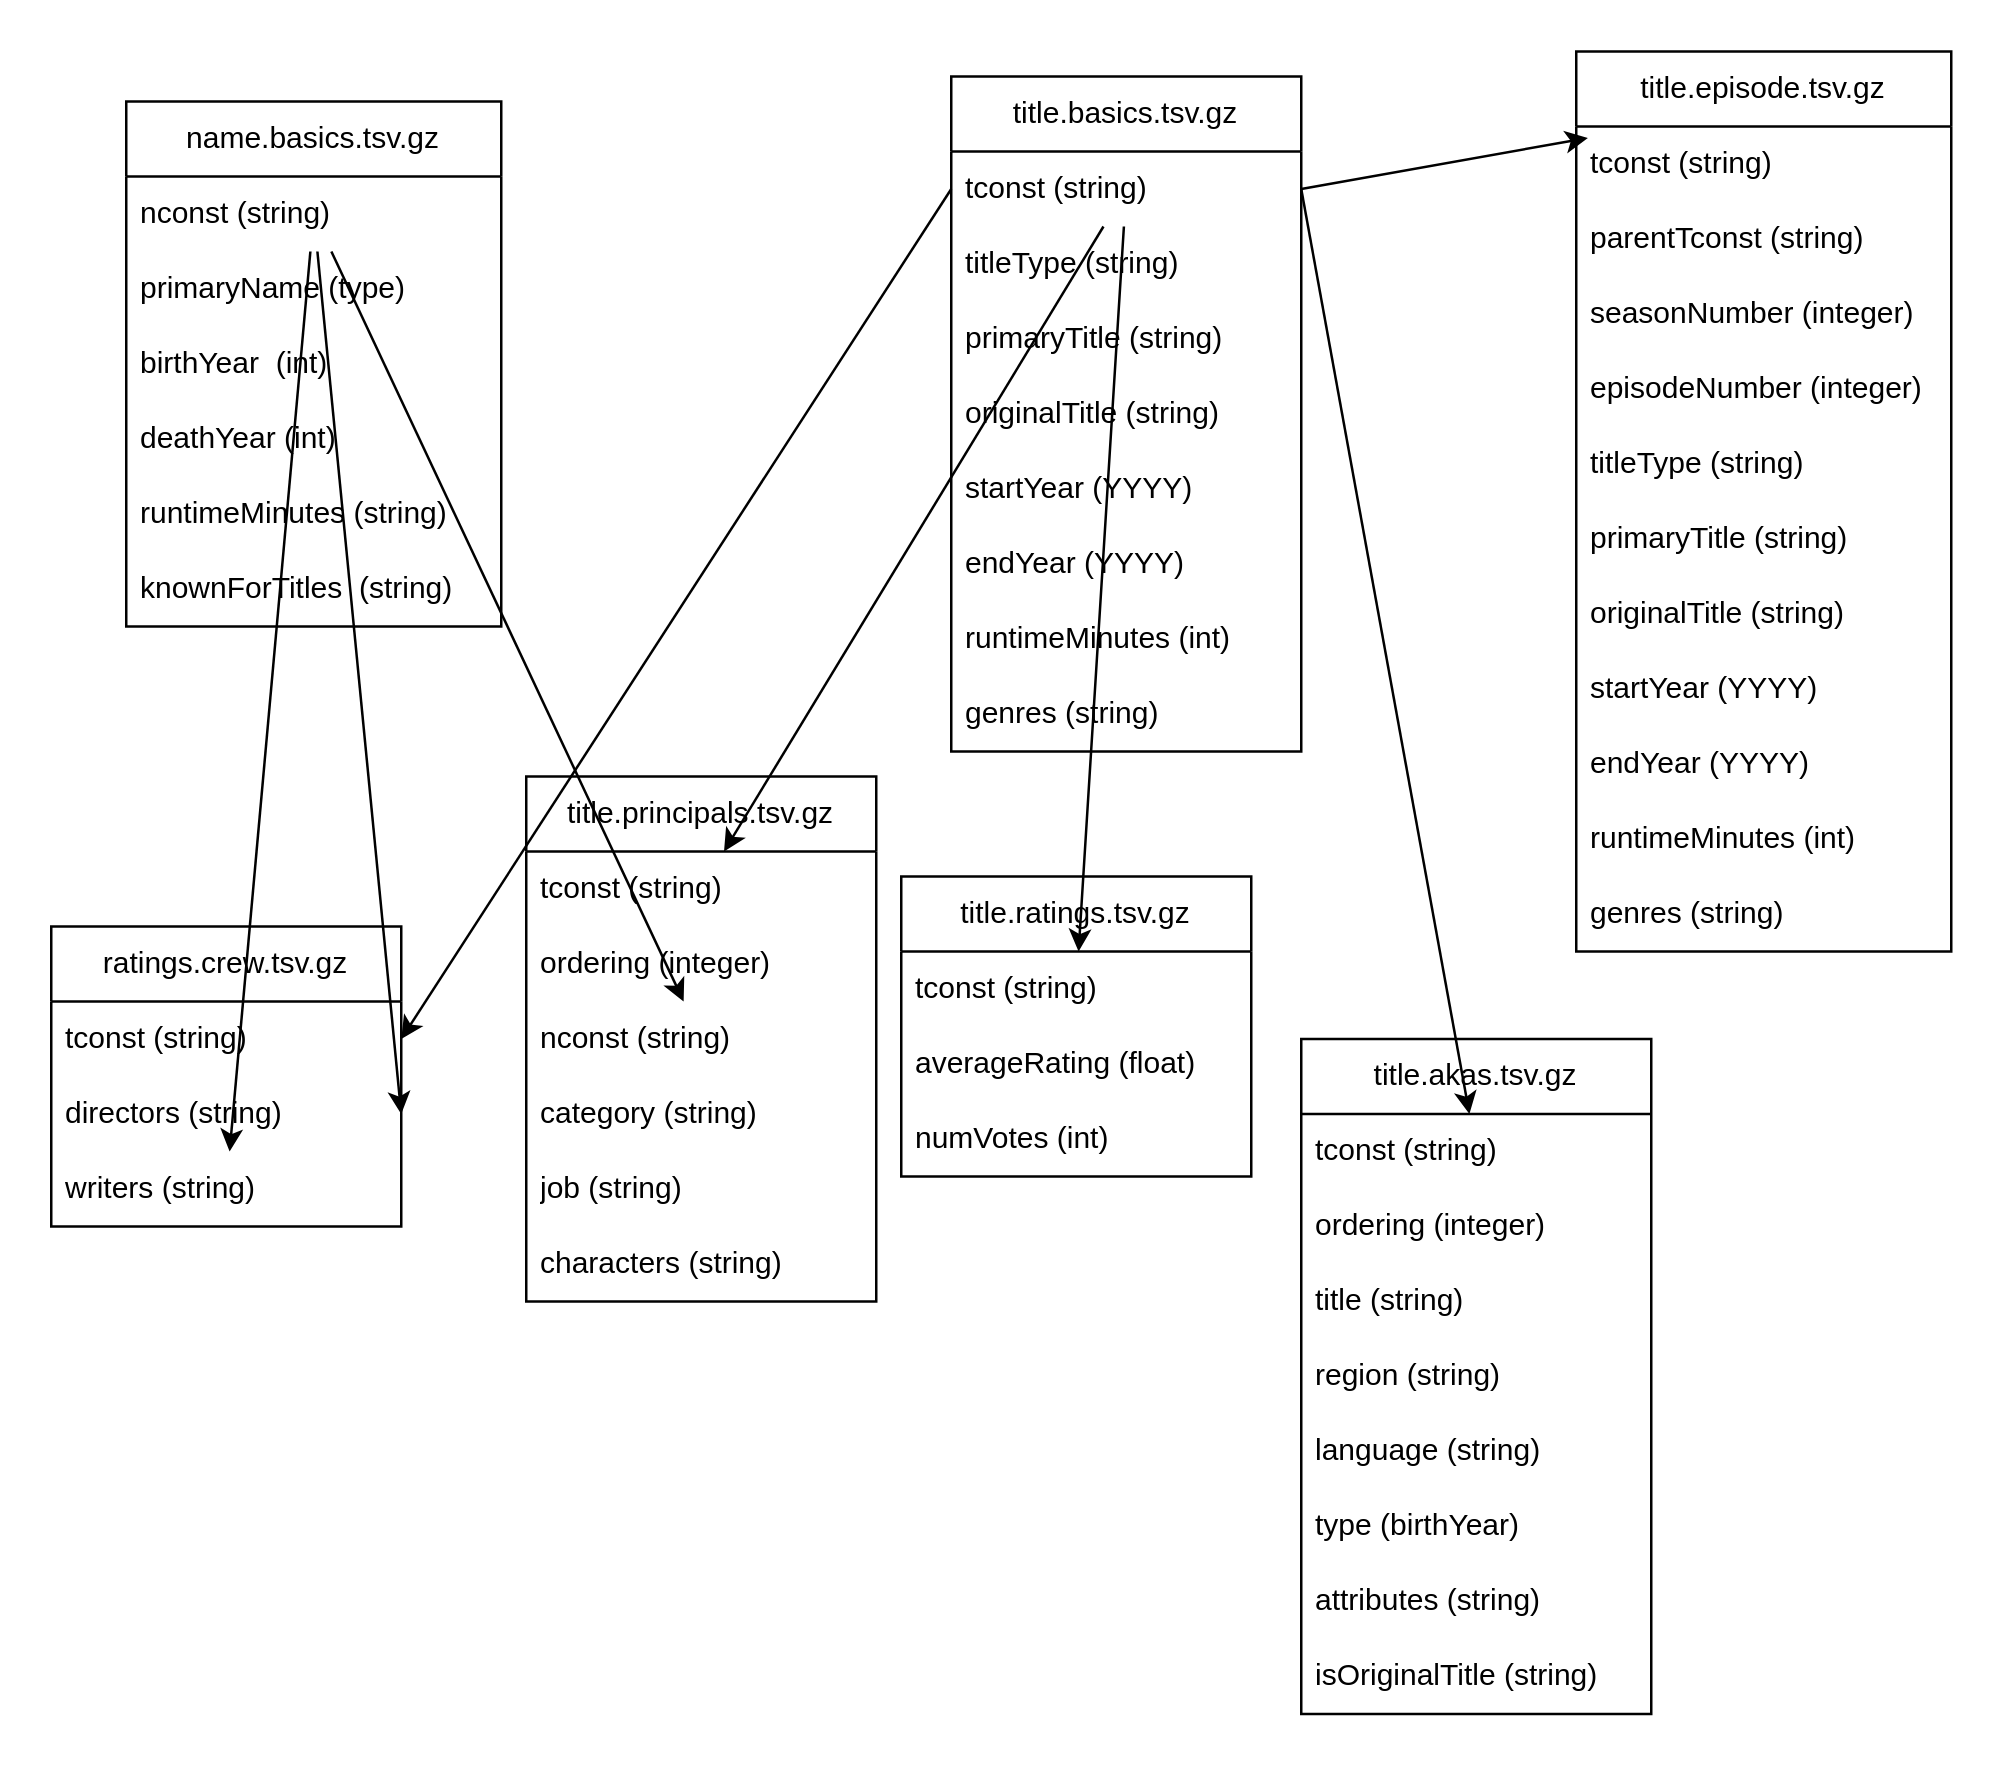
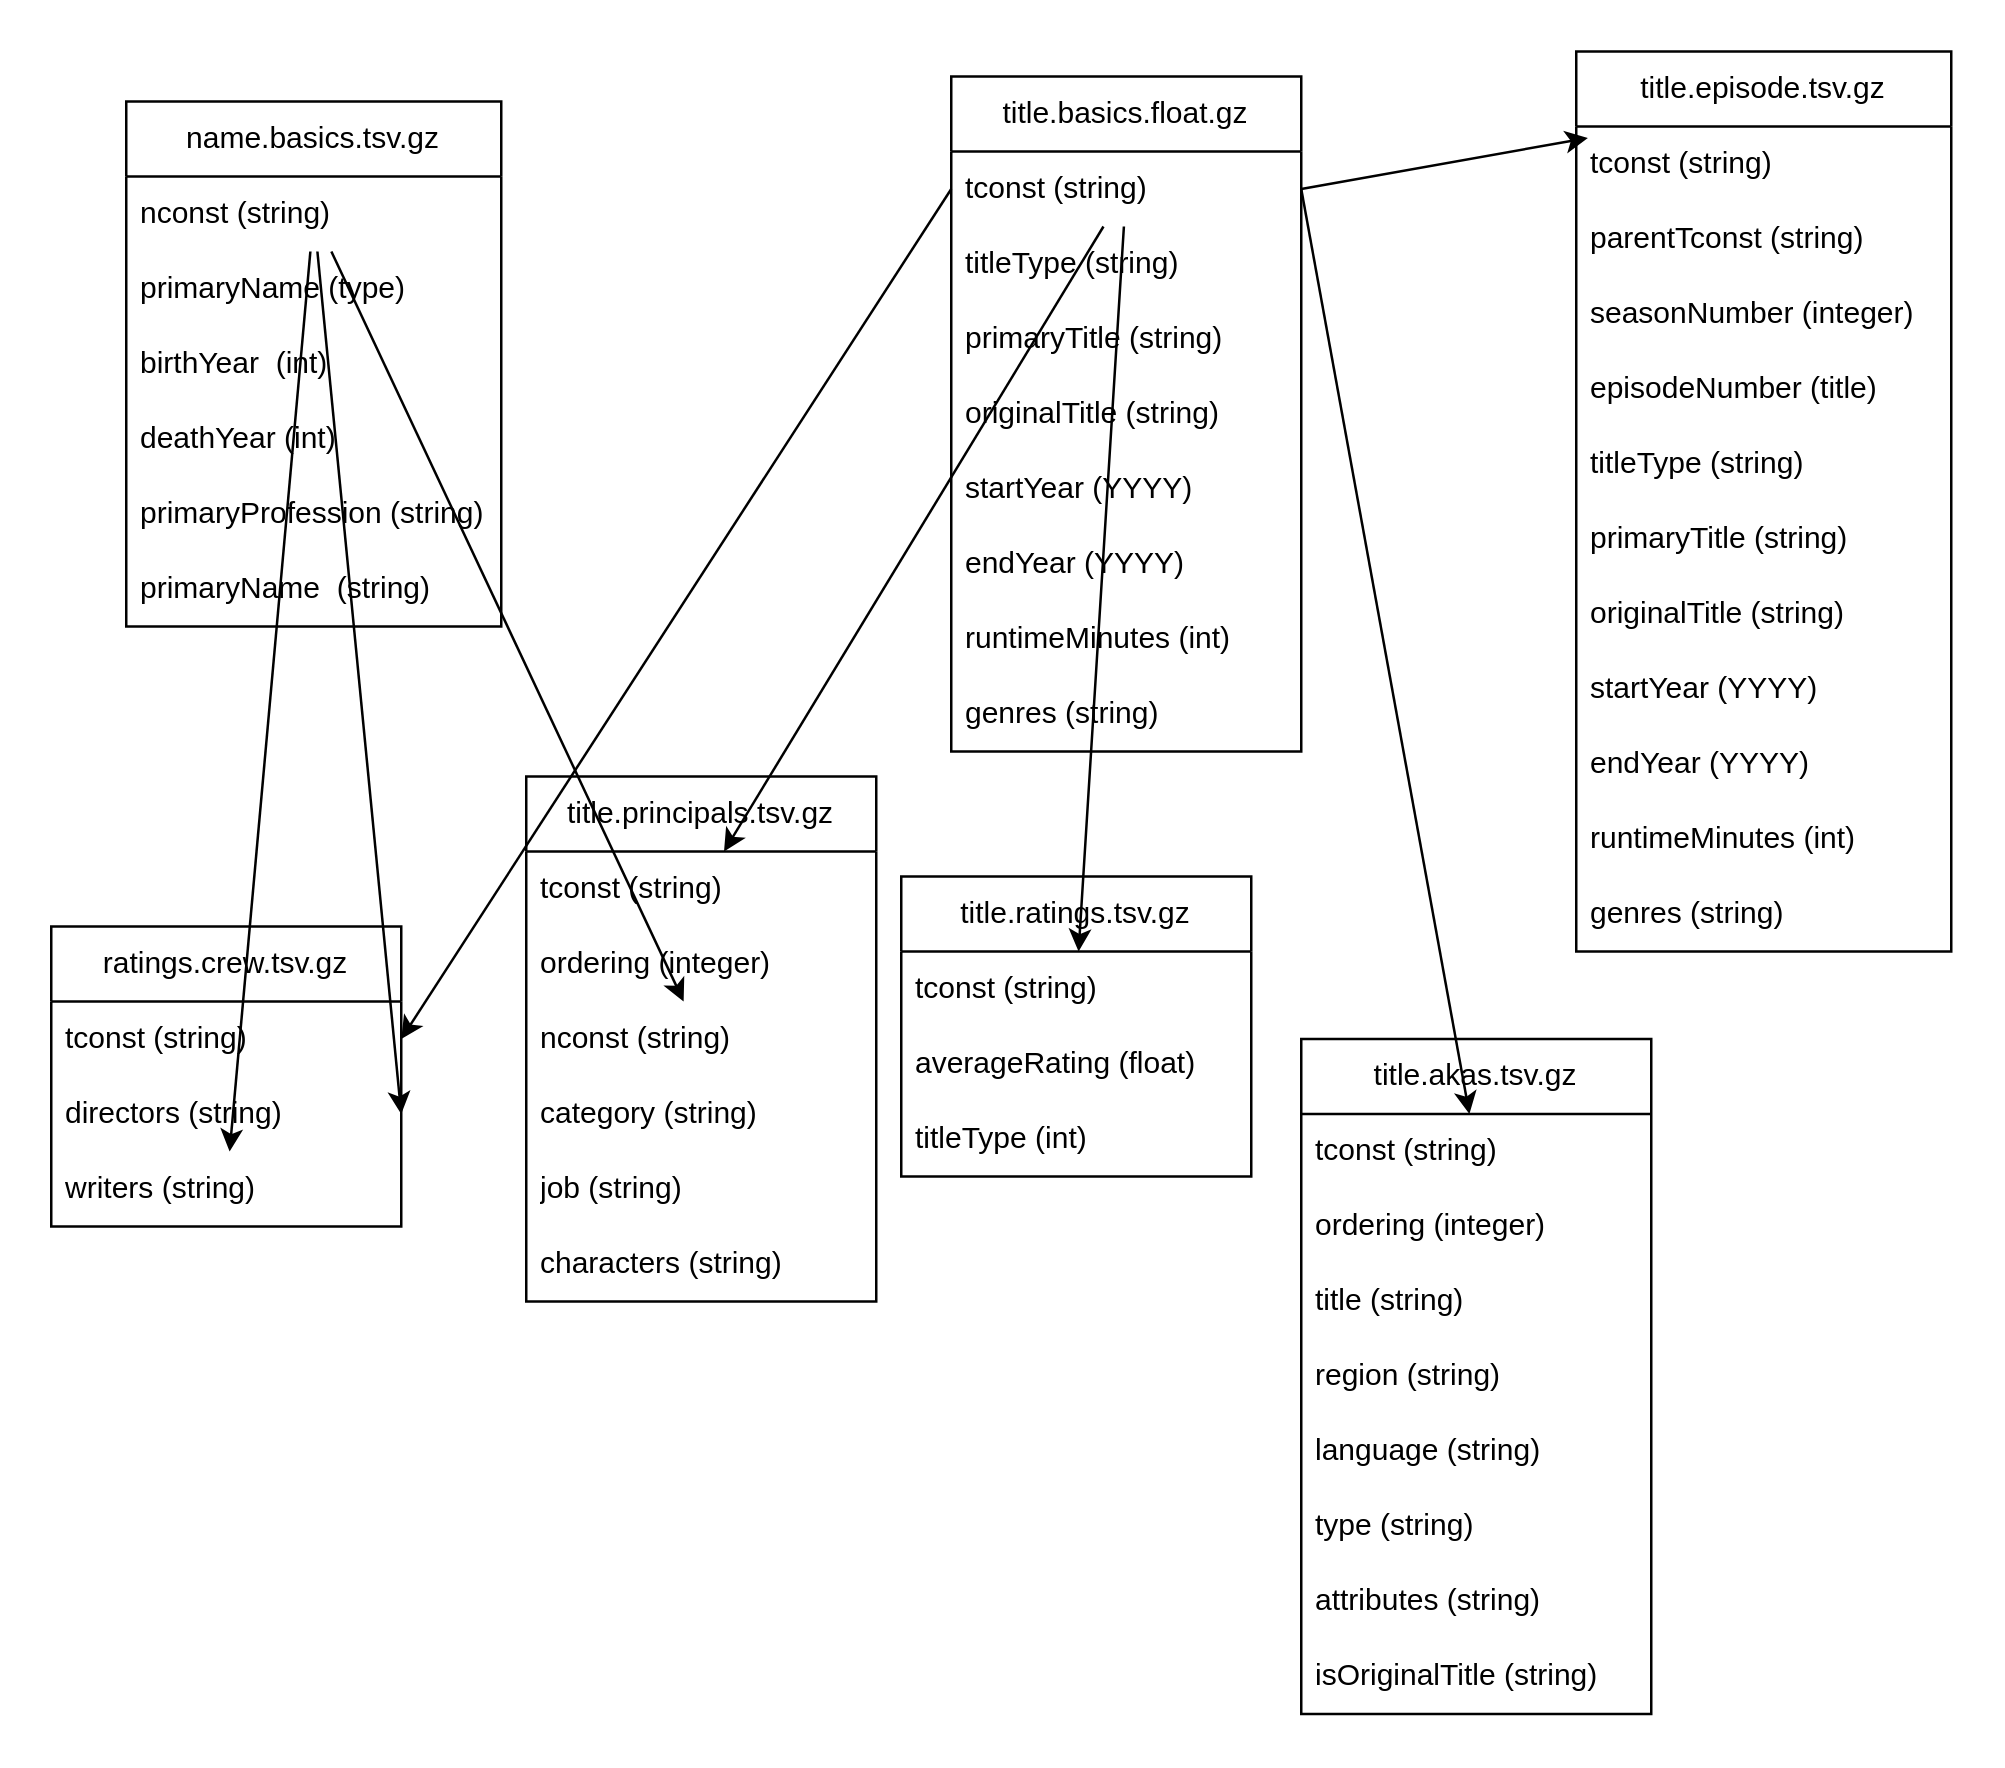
node "title.basics.tsv.gz": label "title.basics.tsv.gz" -> "title.basics.float.gz"
node "episodeNumber (integer)": label "episodeNumber (integer)" -> "episodeNumber (title)"
node "runtimeMinutes (string)": label "runtimeMinutes (string)" -> "primaryProfession (string)"
node "knownForTitles (string)": label "knownForTitles (string)" -> "primaryName (string)"
node "numVotes (int)": label "numVotes (int)" -> "titleType (int)"
node "type (birthYear)": label "type (birthYear)" -> "type (string)"
